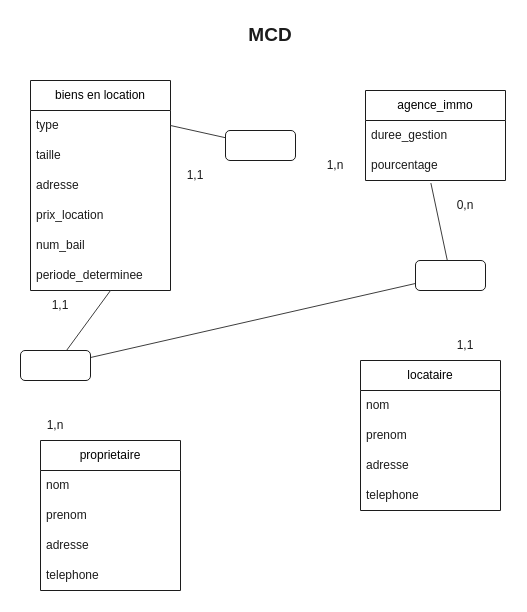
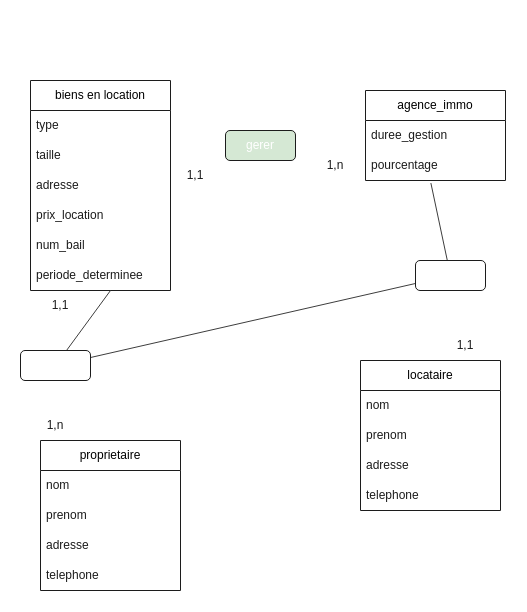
node "MCD": removed
edge "type" -- "gerer": removed
node "gerer": fillcolor #ffffff -> #d5e8d4
node "0,n": removed
